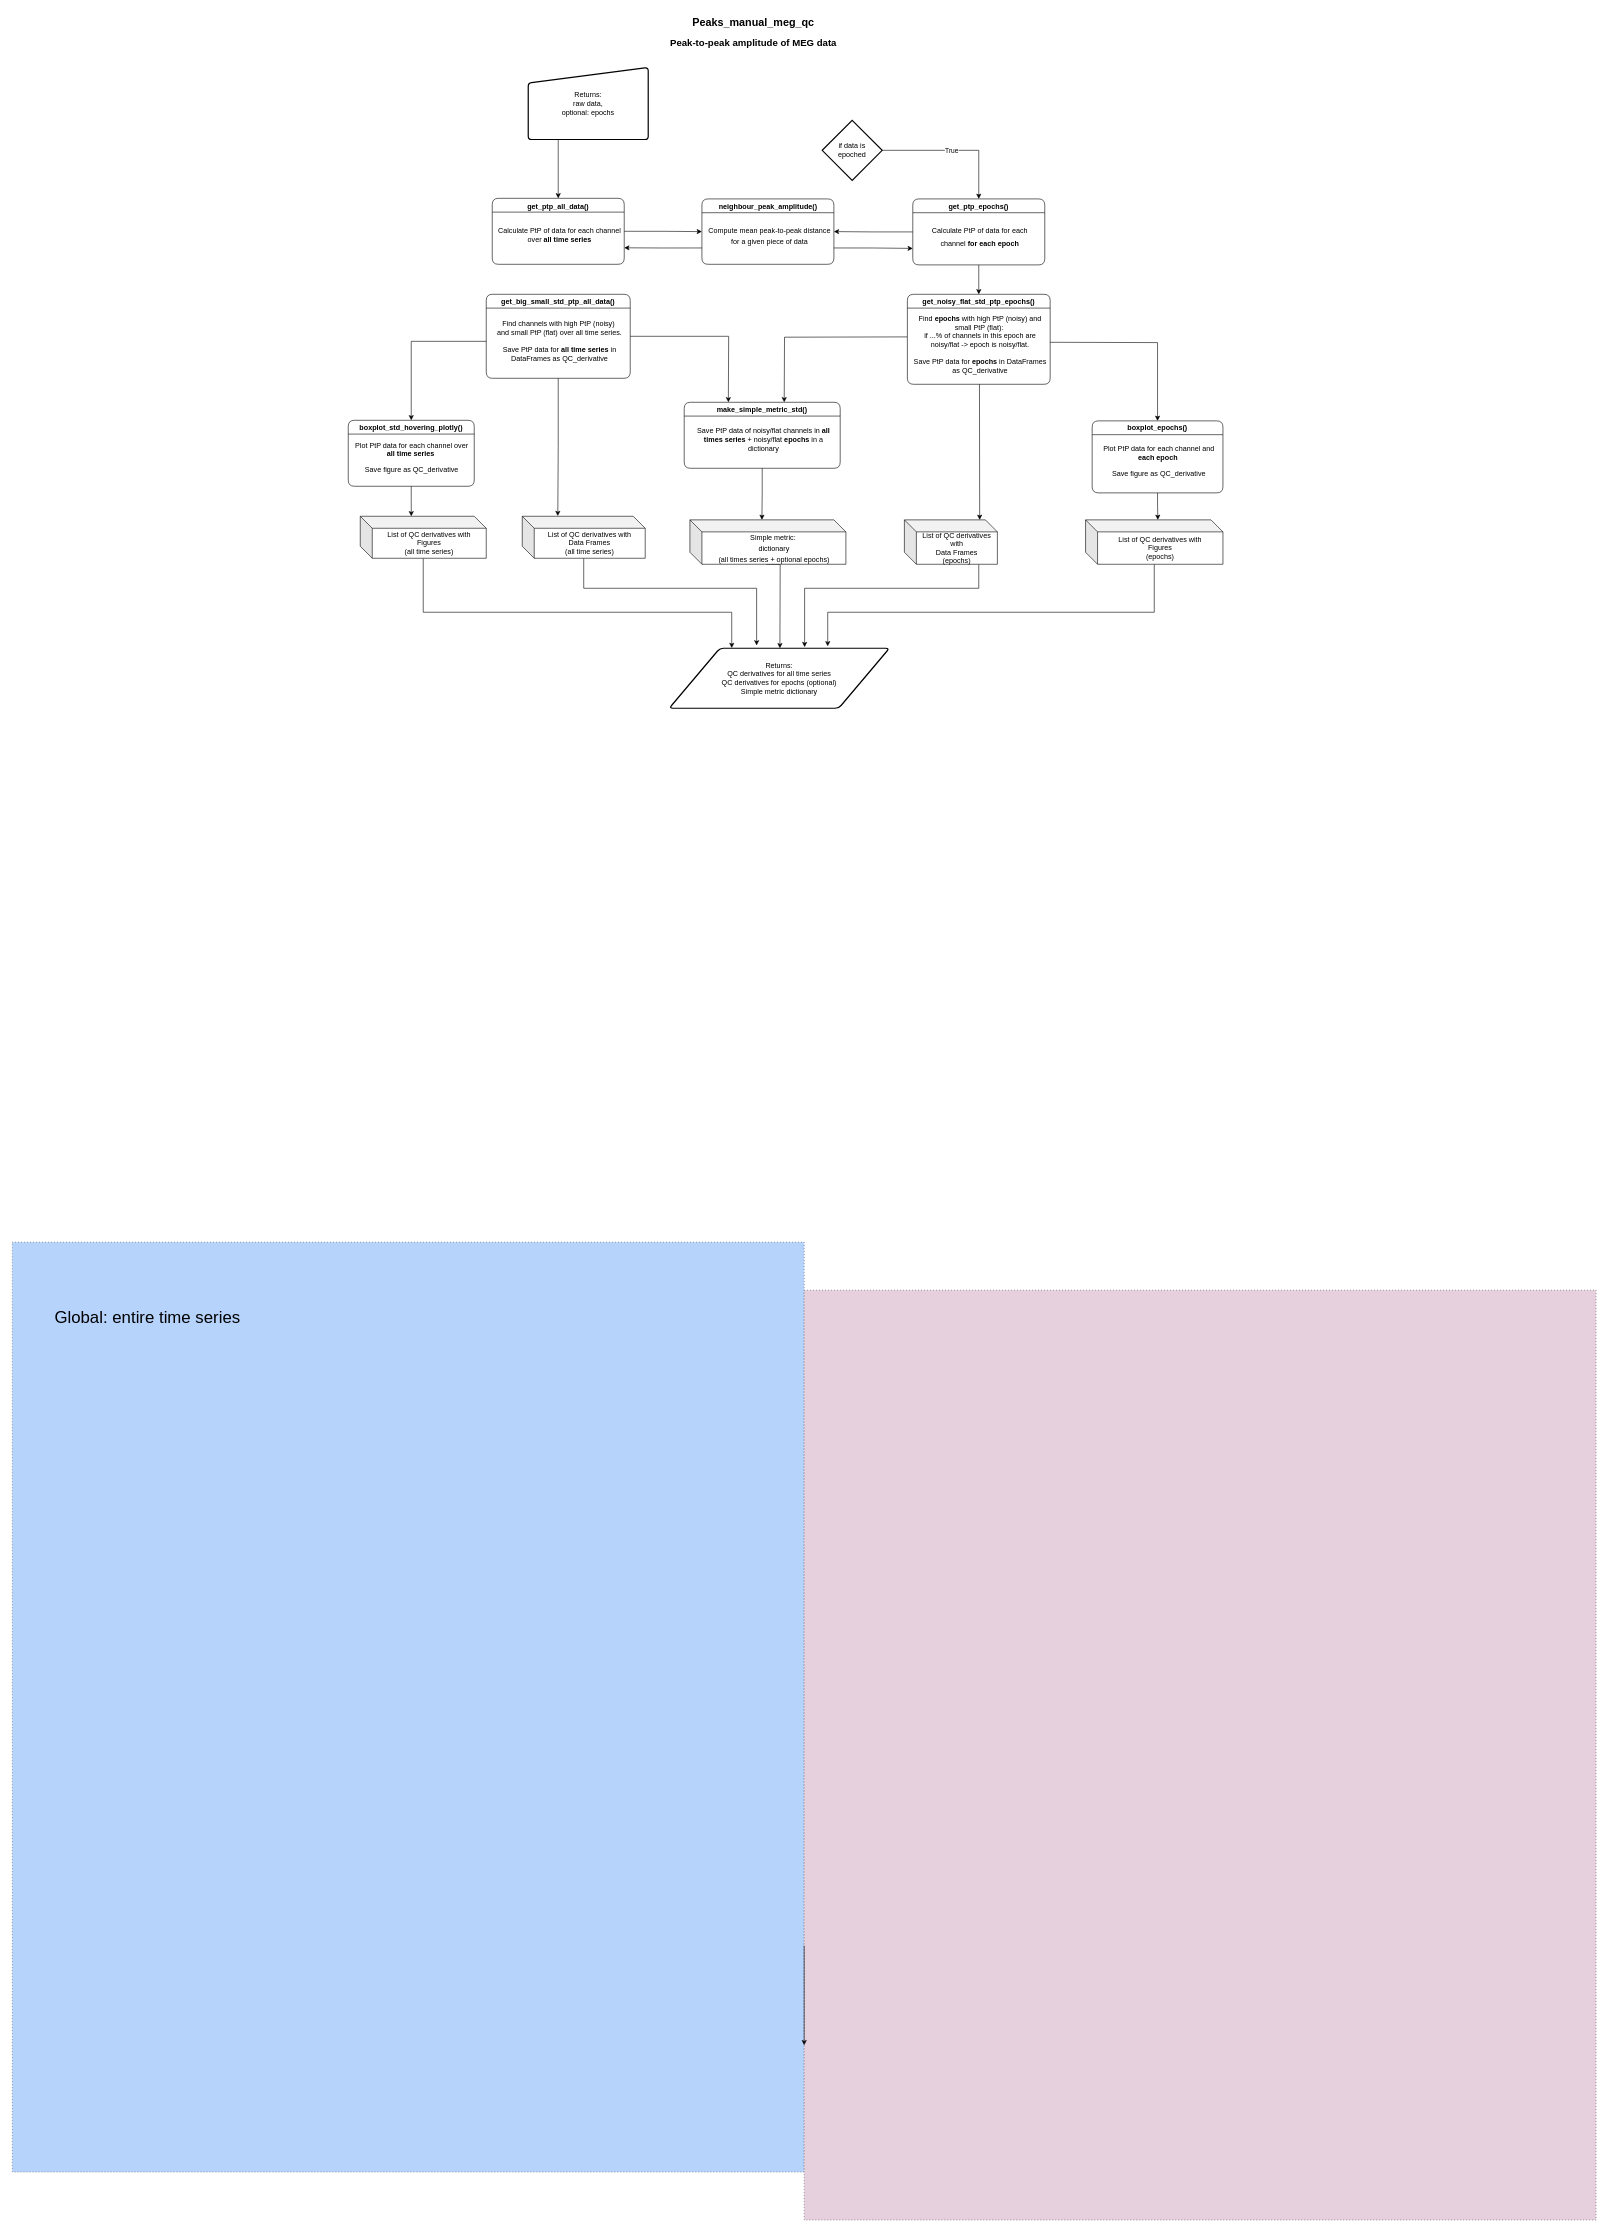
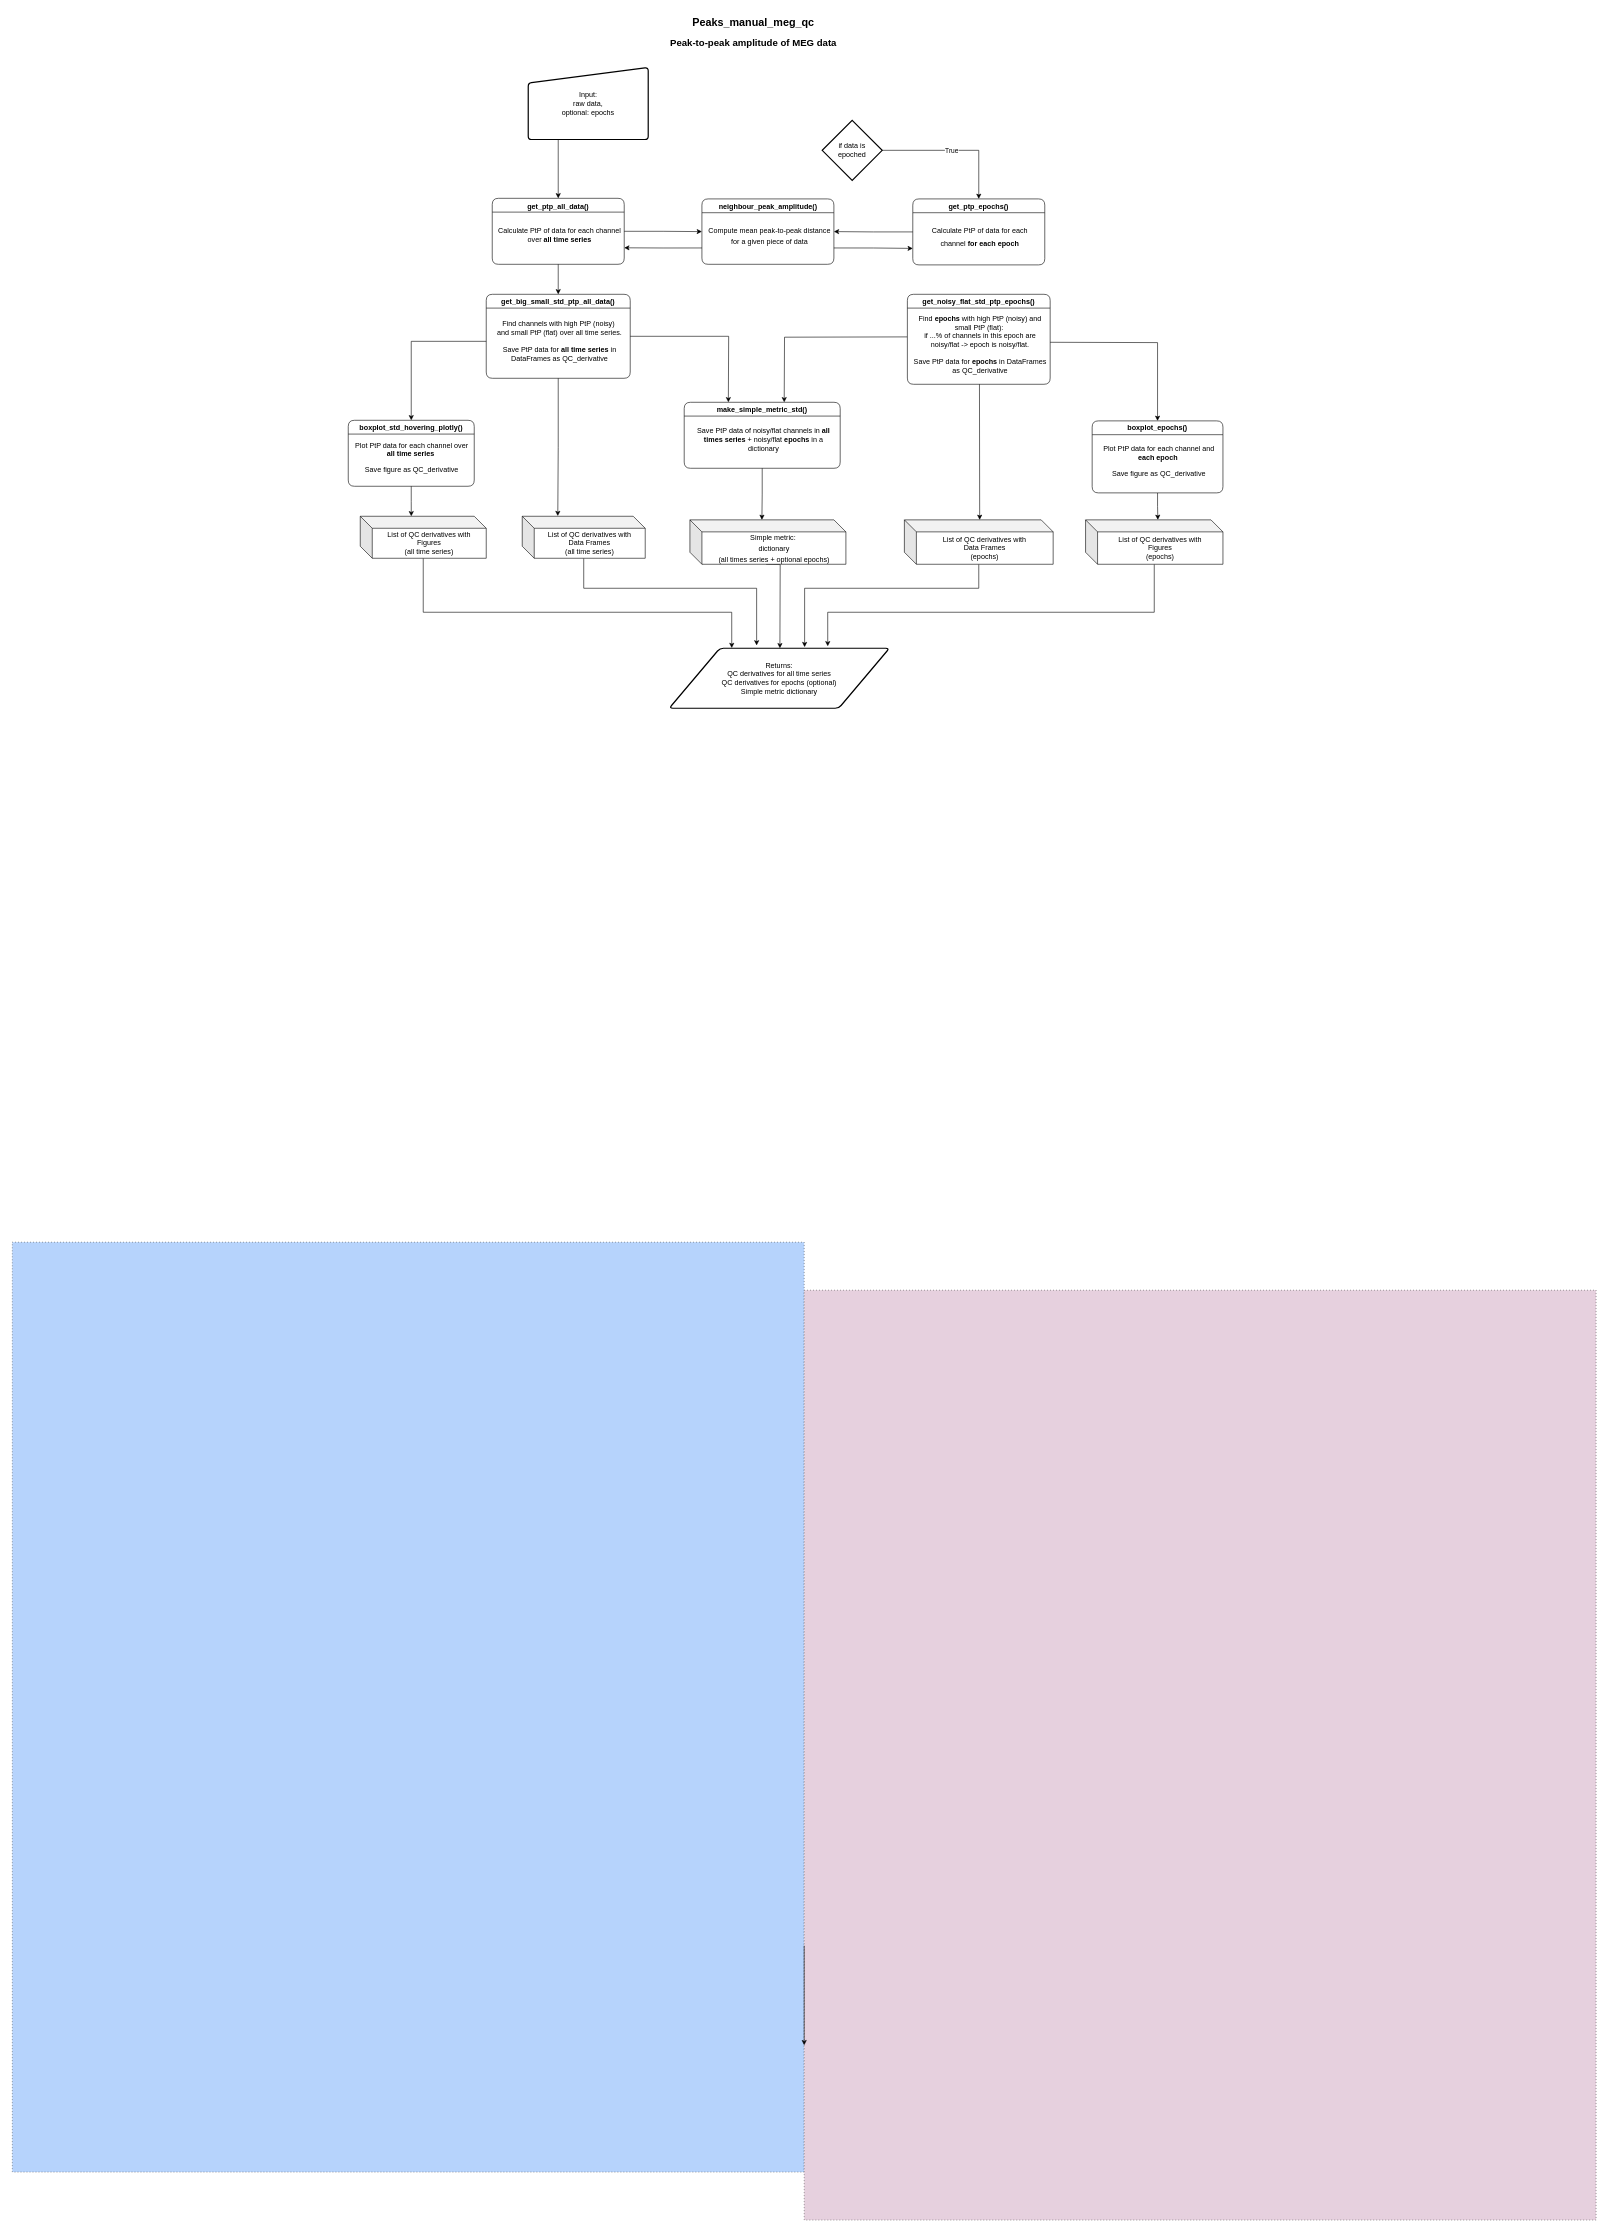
node "Returns: raw data, optional: epochs": label "Returns: raw data, optional: epochs" -> "Input: raw data, optional: epochs"
edge "get_ptp_all_data()" -> "get_big_small_std_ptp_all_data()": added
edge "get_ptp_epochs()" -> "get_noisy_flat_std_ptp_epochs()": removed
node "List of QC derivatives withData Frames(epochs)": size 93x44 -> 149x44
node "Global: entire time series": removed
